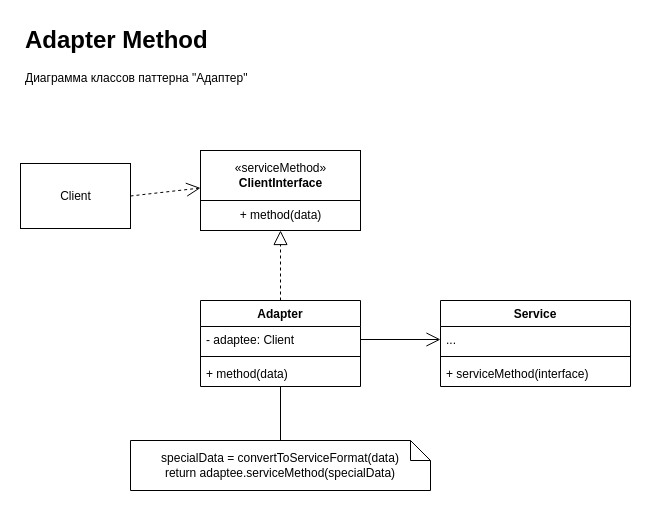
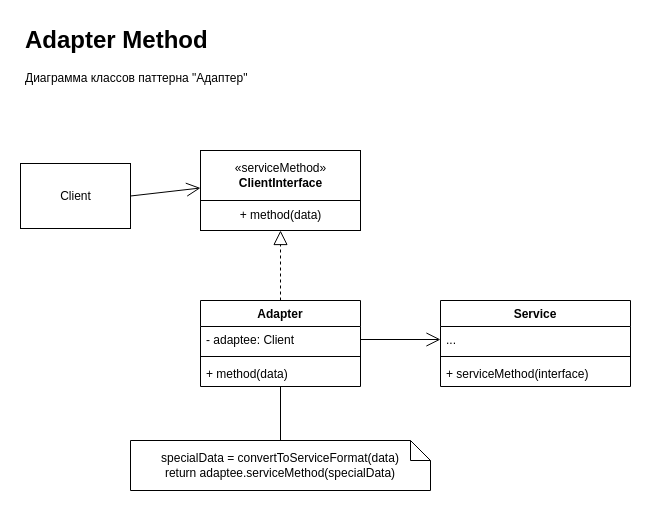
edge "Client" -> "«serviceMethod» ClientInterface": style dashed -> solid
